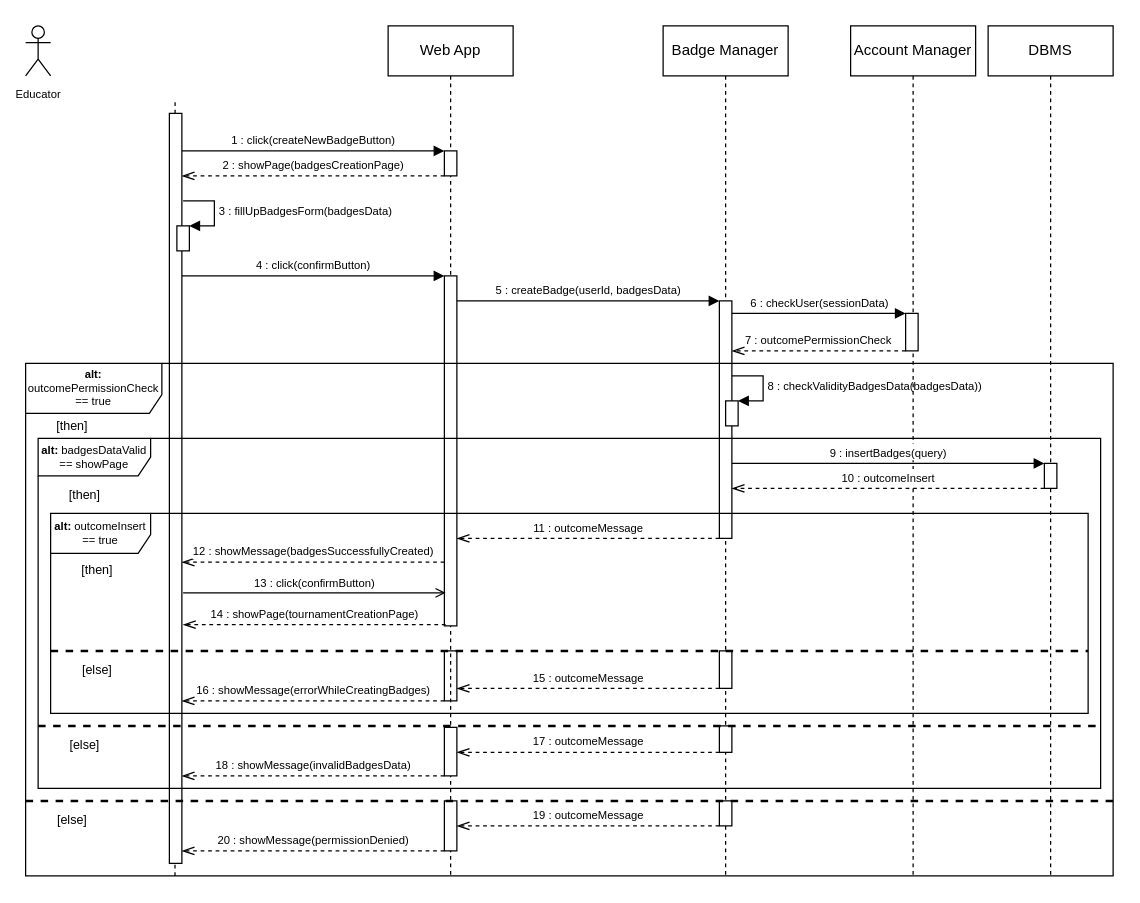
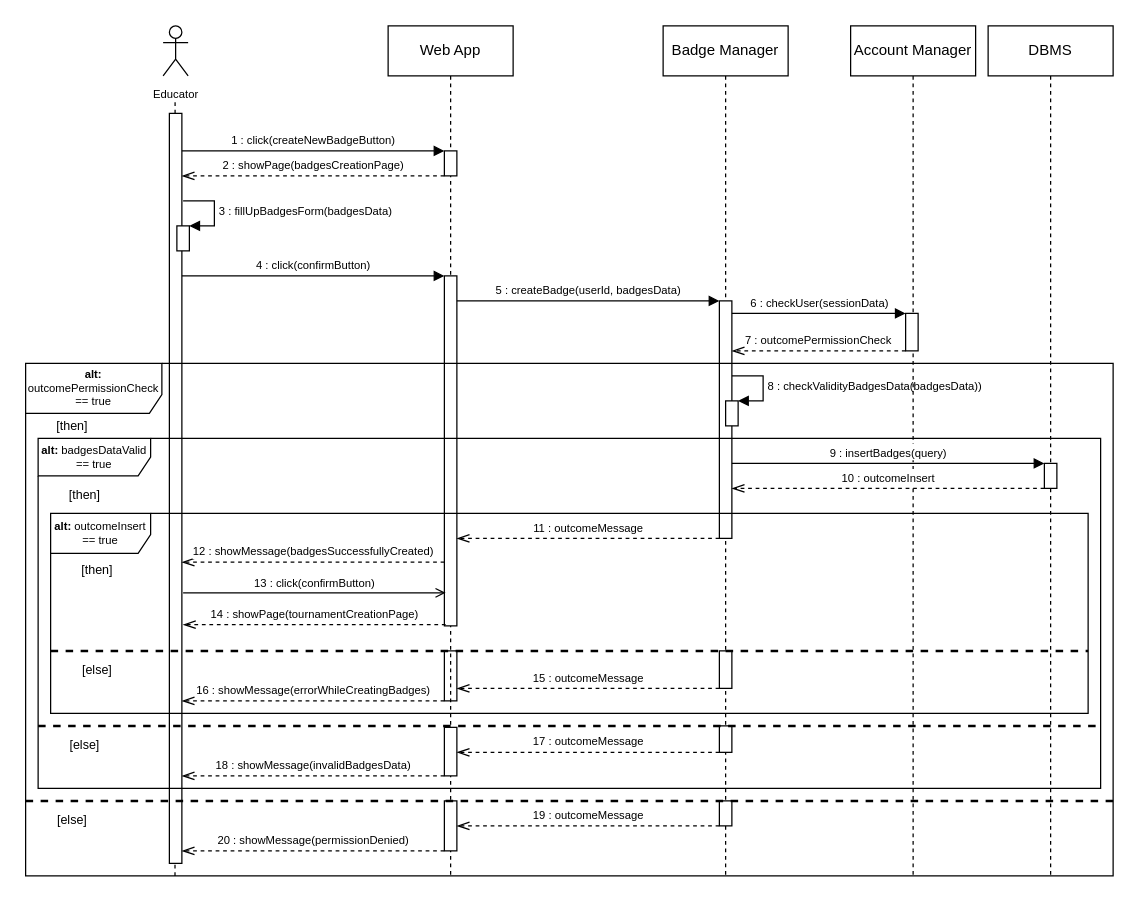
node "Educator": moved (38, 51) -> (176, 51)
node "alt: badgesDataValid == showPage": label "alt: badgesDataValid == showPage" -> "alt: badgesDataValid == true"
